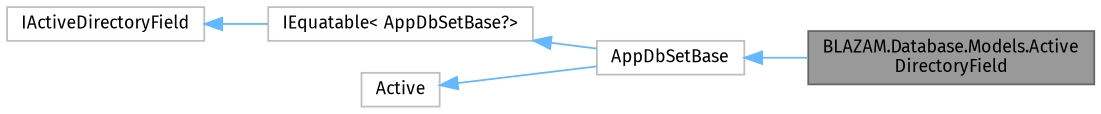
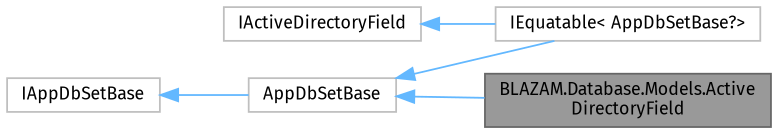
edge "AppDbSetBase" -> "IEquatable< AppDbSetBase?>": reversed
node "Active": label "Active" -> "IAppDbSetBase"
